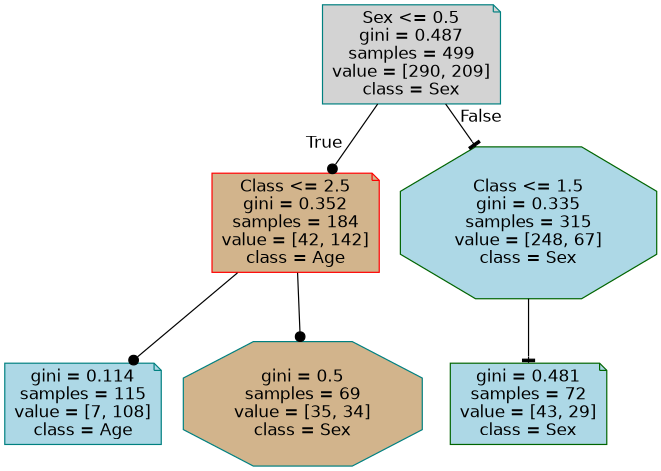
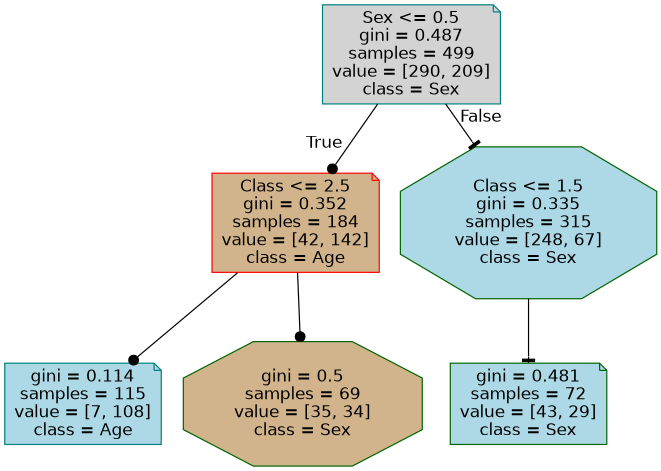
node "gini = 0.5 samples = 69 value = [35, 34] class = Sex": color teal -> darkgreen
